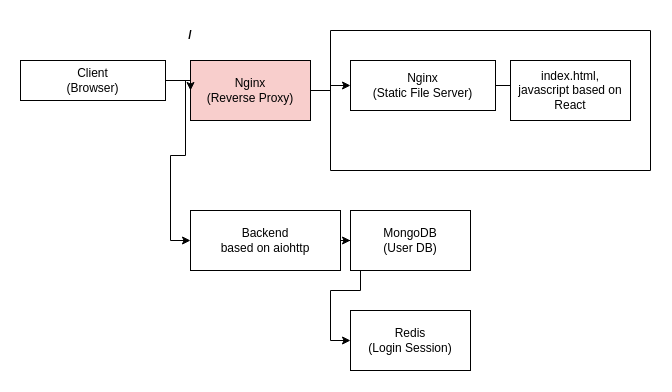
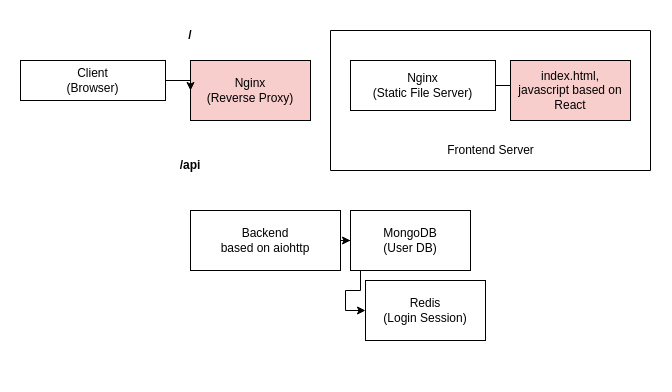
edge "Nginx (Reverse Proxy)" -> "Nginx (Static File Server)": removed
node "index.html, javascript based on React": fillcolor #ffffff -> #f8cecc
node "Frontend Server": added
edge "Client (Browser)" -> "Backend based on aiohttp": removed
node "/api": added
node "Redis (Login Session)": moved (411, 341) -> (426, 311)
